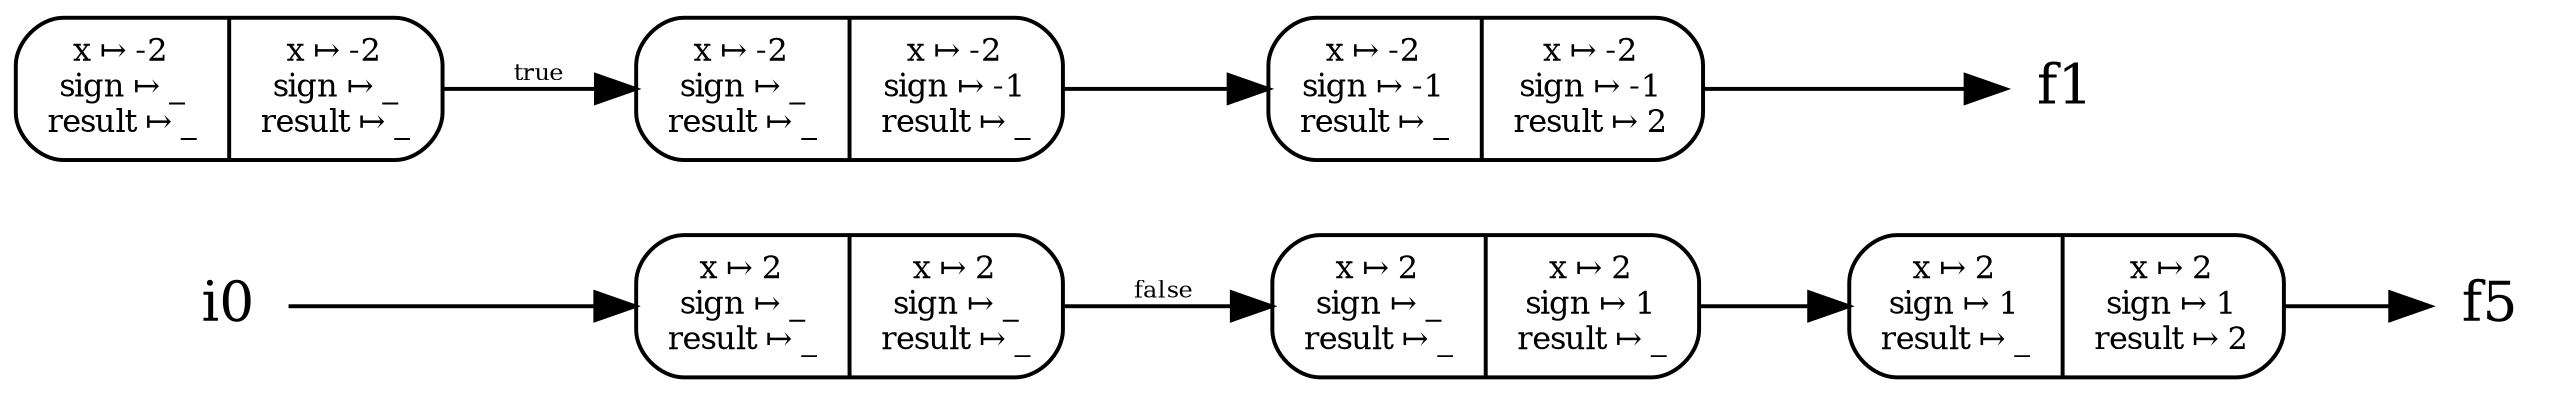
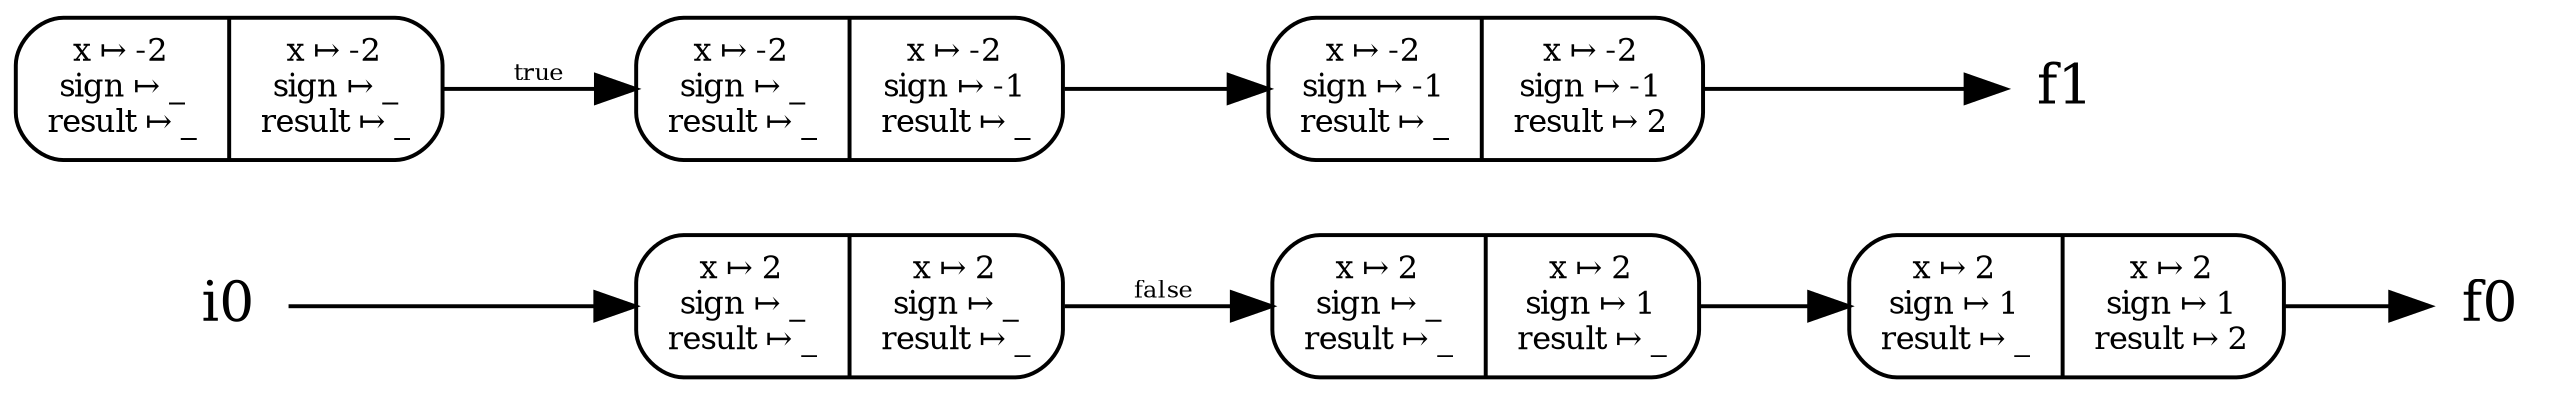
node "f5": label "f5" -> "f0"
